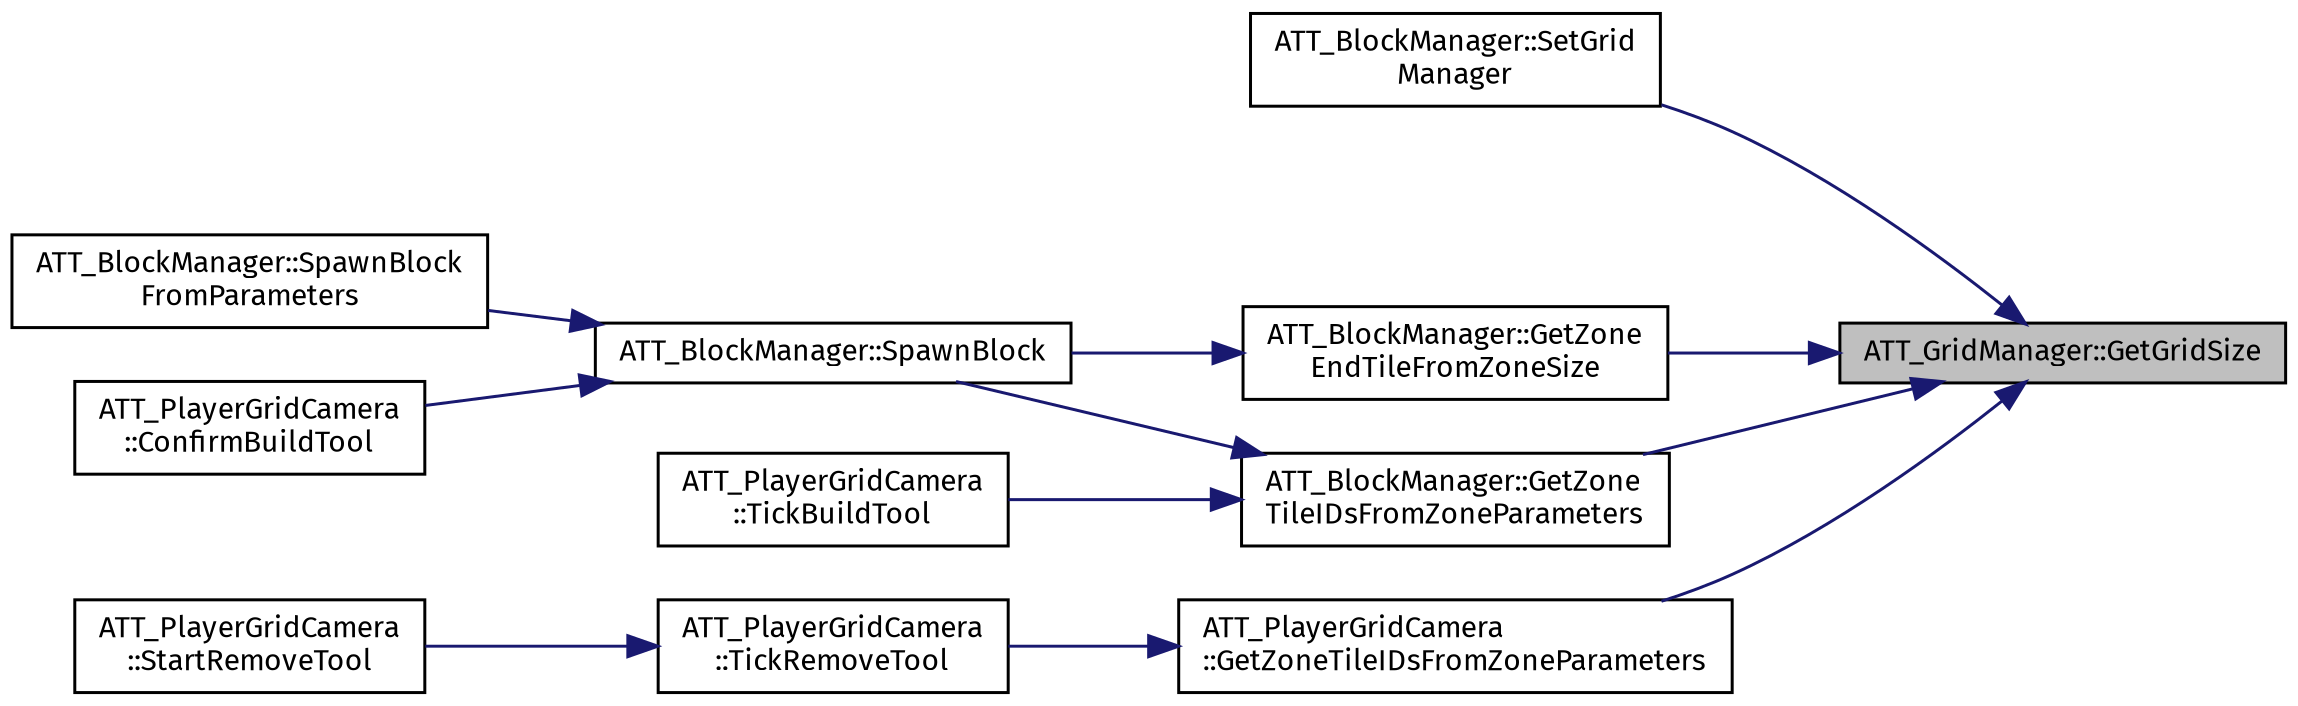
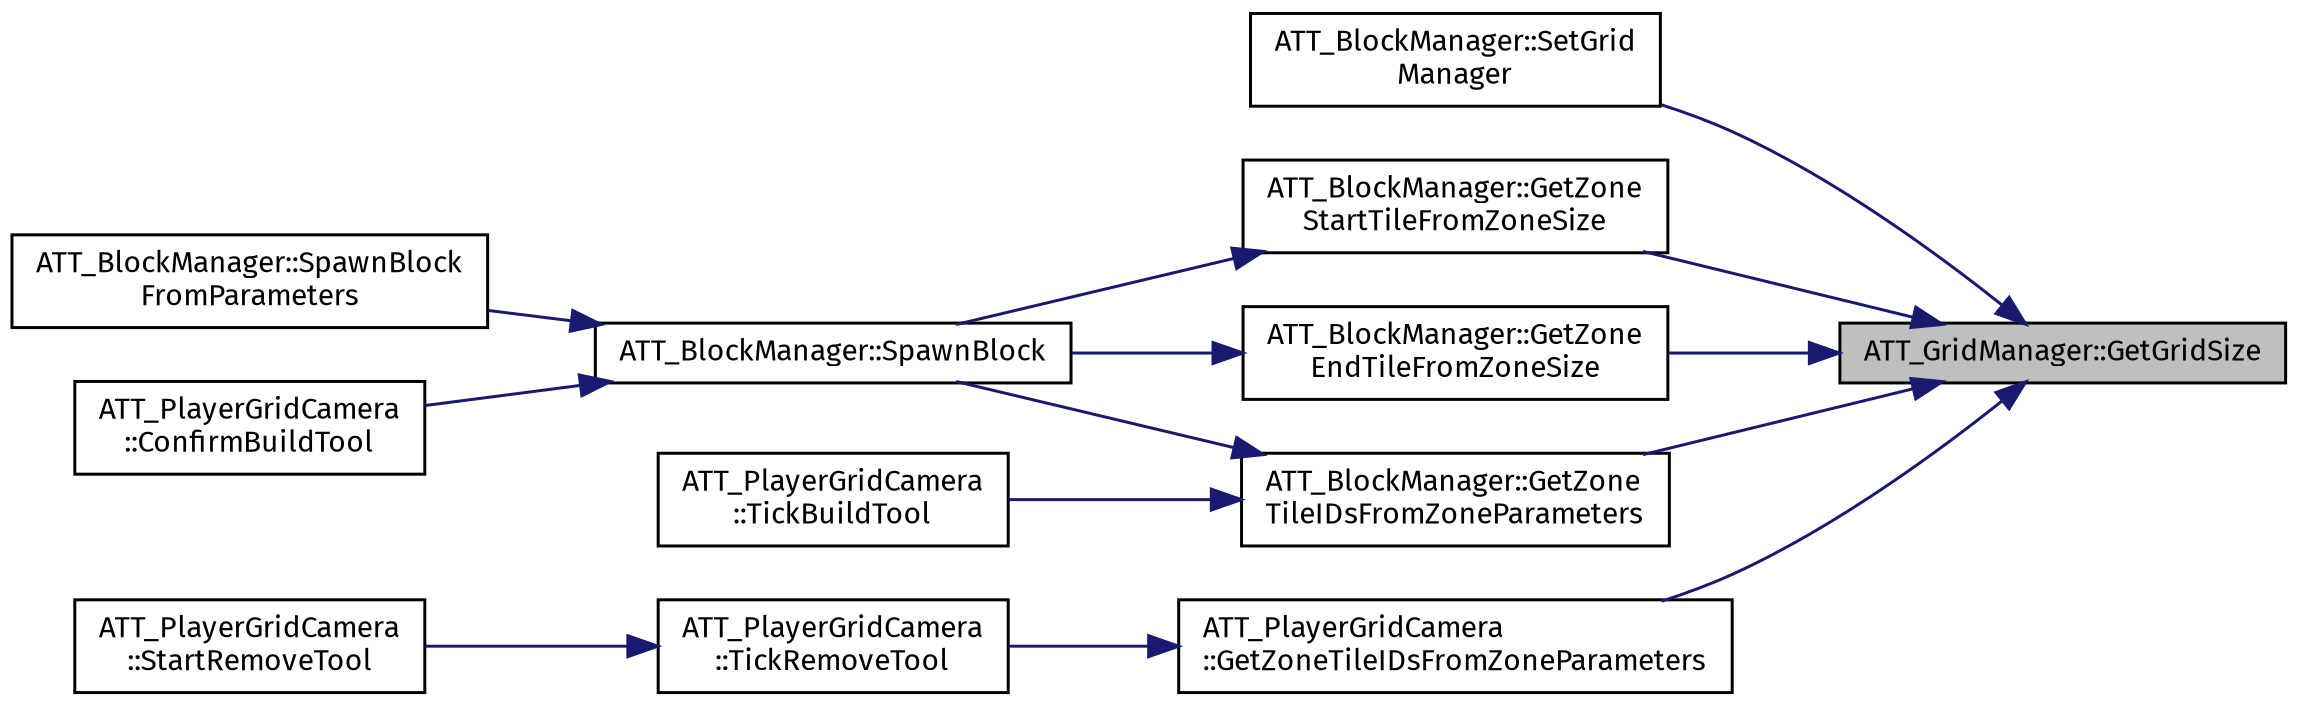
node "ATT_BlockManager::GetZone StartTileFromZoneSize": added
